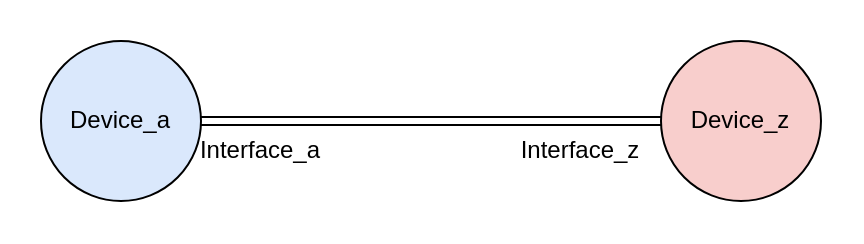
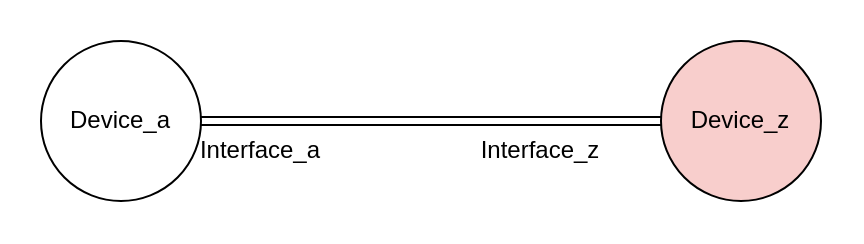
node "Device_a": fillcolor #dae8fc -> #ffffff
node "Interface_z": moved (581, 151) -> (541, 151)
